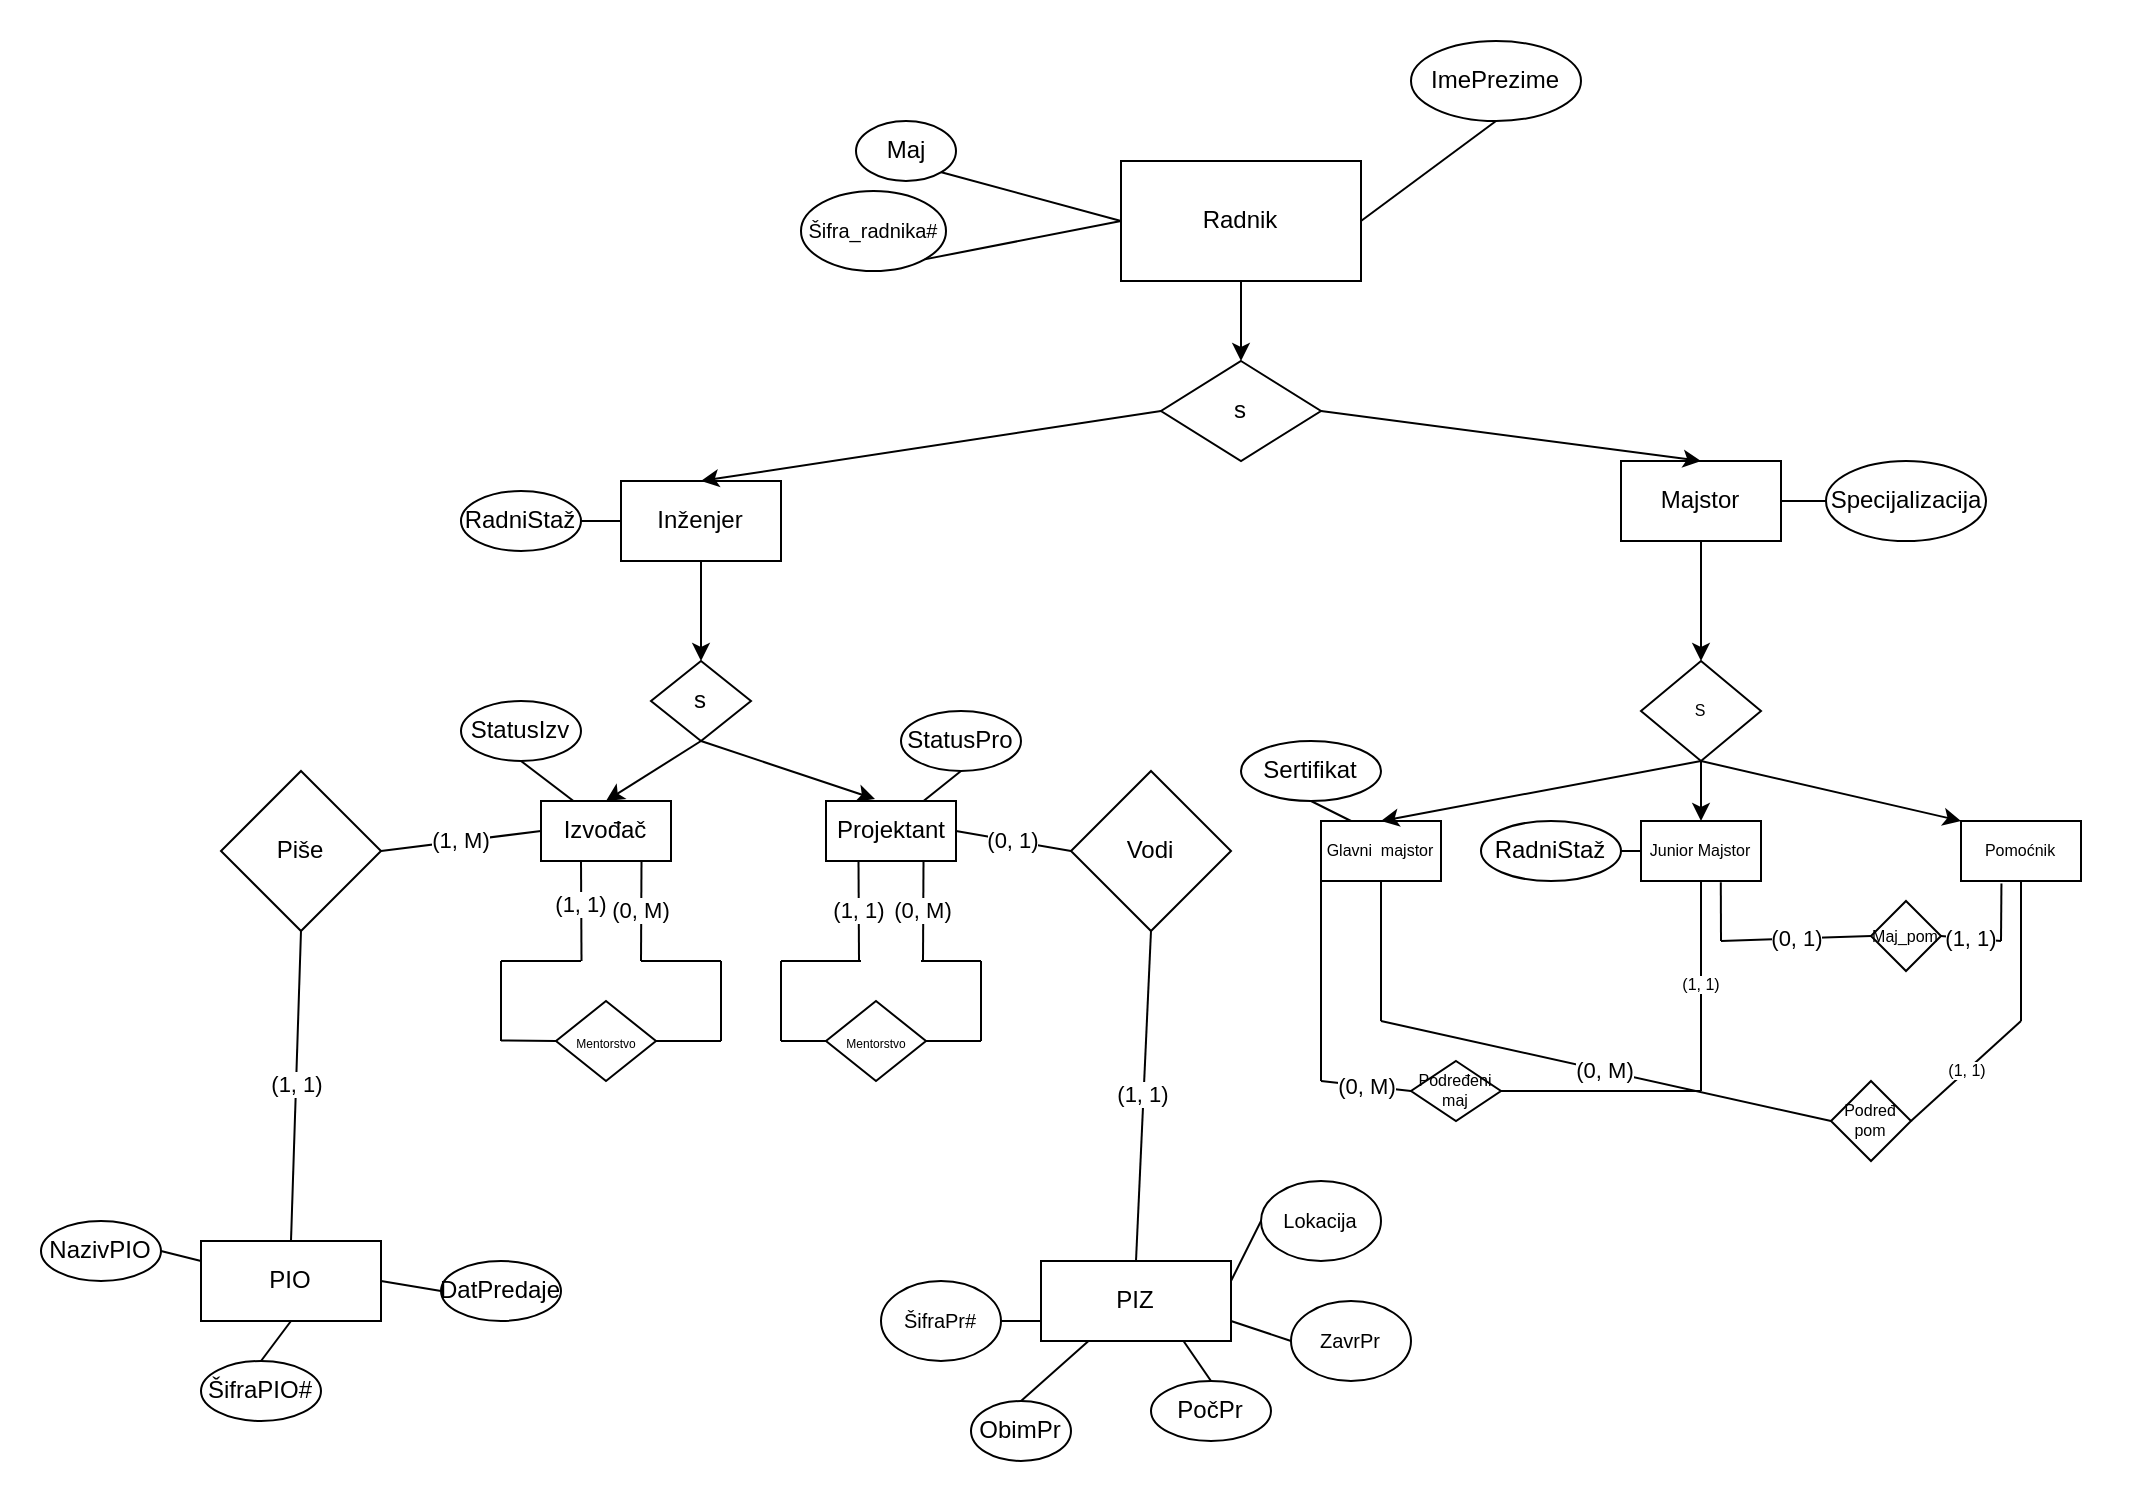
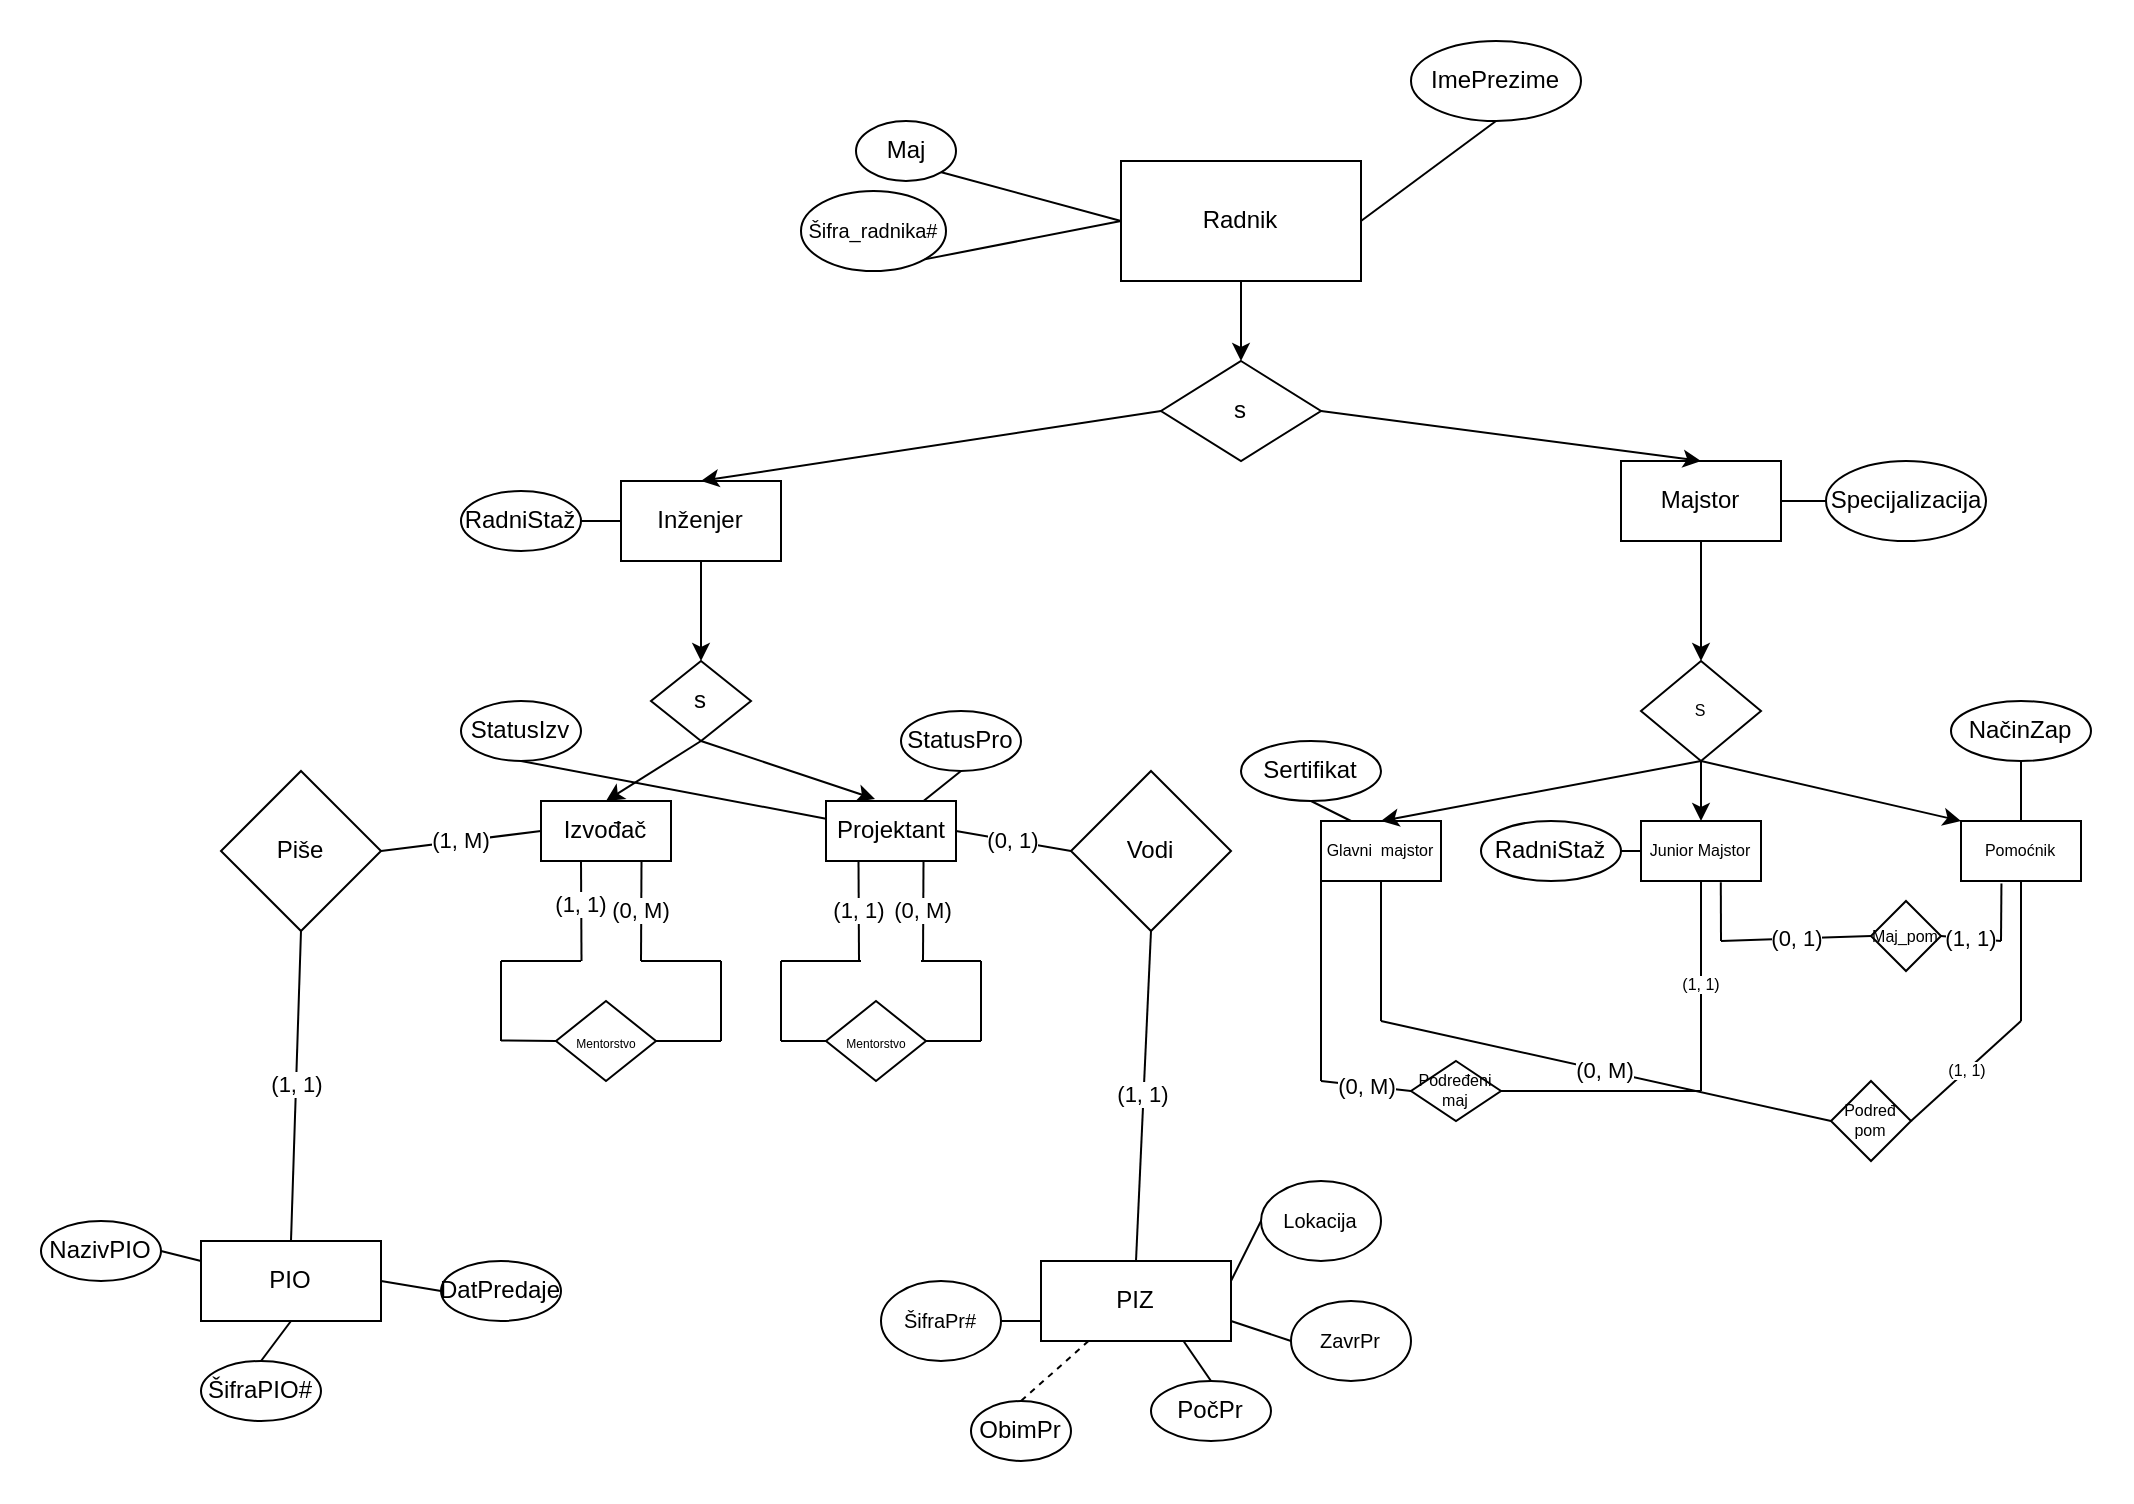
node "NačinZap": added
edge "StatusIzv" -- "Izvođač": now "StatusIzv" -- "Projektant"
edge "NačinZap" -- "Pomoćnik": added
edge "PIZ" -- "ObimPr": style solid -> dashed
